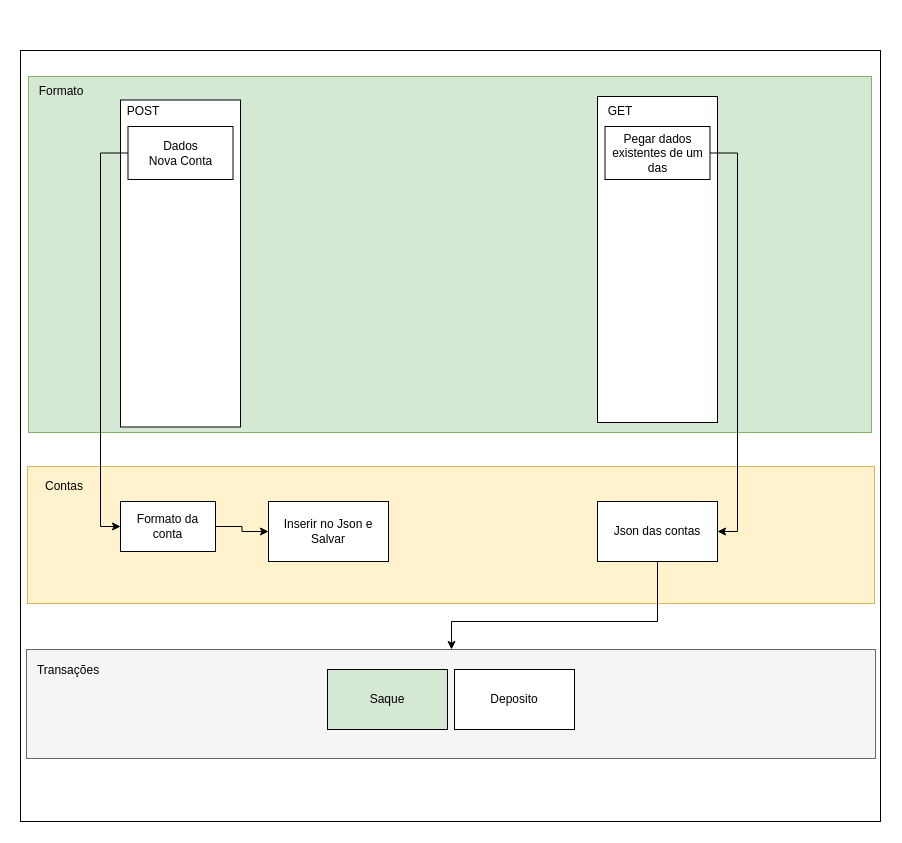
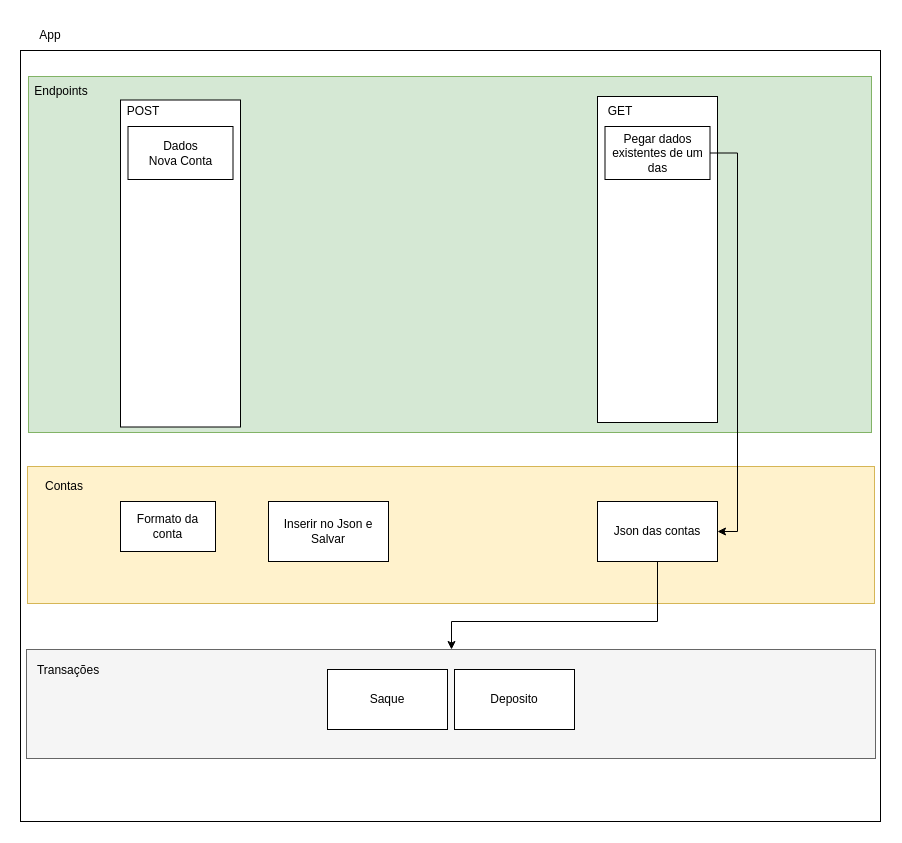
node "App": added
node "Formato": label "Formato" -> "Endpoints"
edge "Dados Nova Conta" -> "Formato da conta": removed
edge "Formato da conta" -> "Inserir no Json e Salvar": removed
node "Saque": fillcolor #d5e8d4 -> #ffffff
